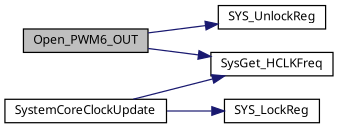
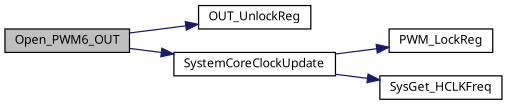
node "SYS_UnlockReg": label "SYS_UnlockReg" -> "OUT_UnlockReg"
edge "Open_PWM6_OUT" -> "SysGet_HCLKFreq": now "Open_PWM6_OUT" -> "SystemCoreClockUpdate"
node "SYS_LockReg": label "SYS_LockReg" -> "PWM_LockReg"
